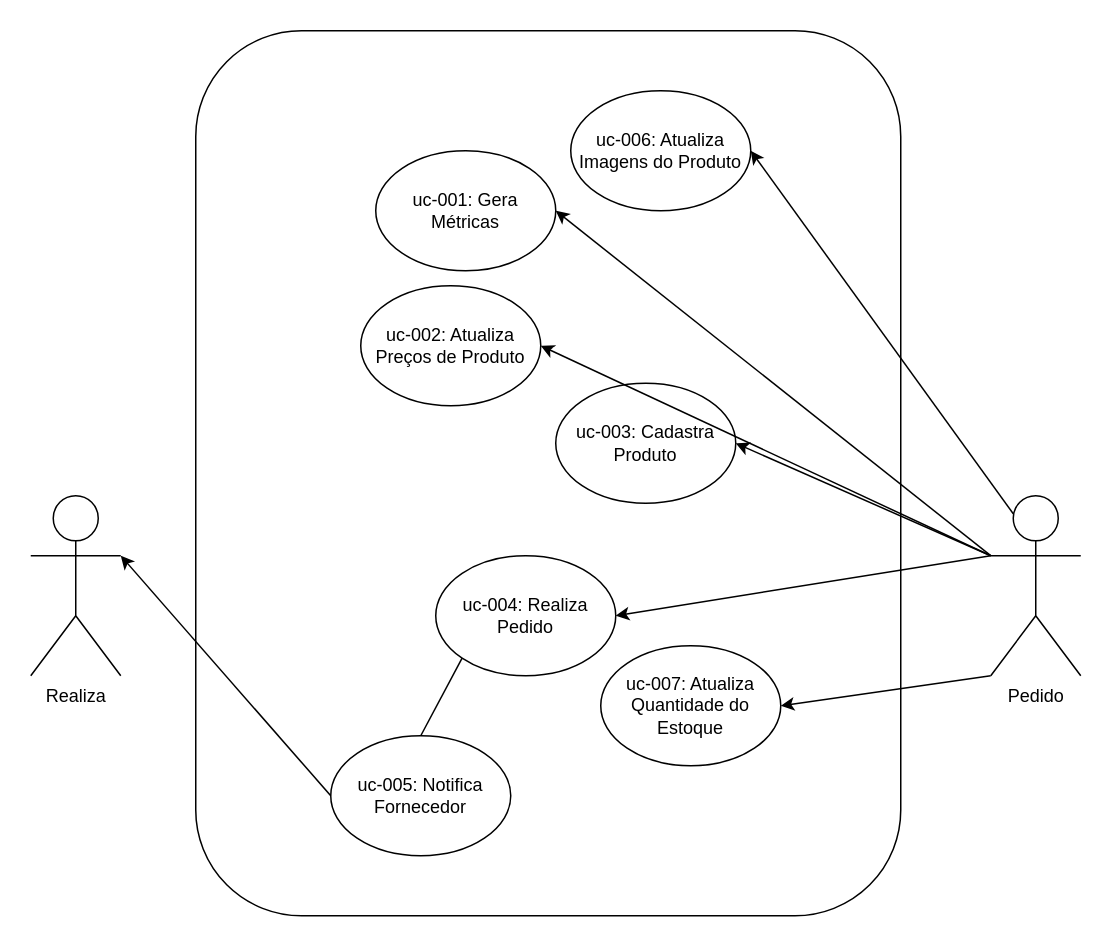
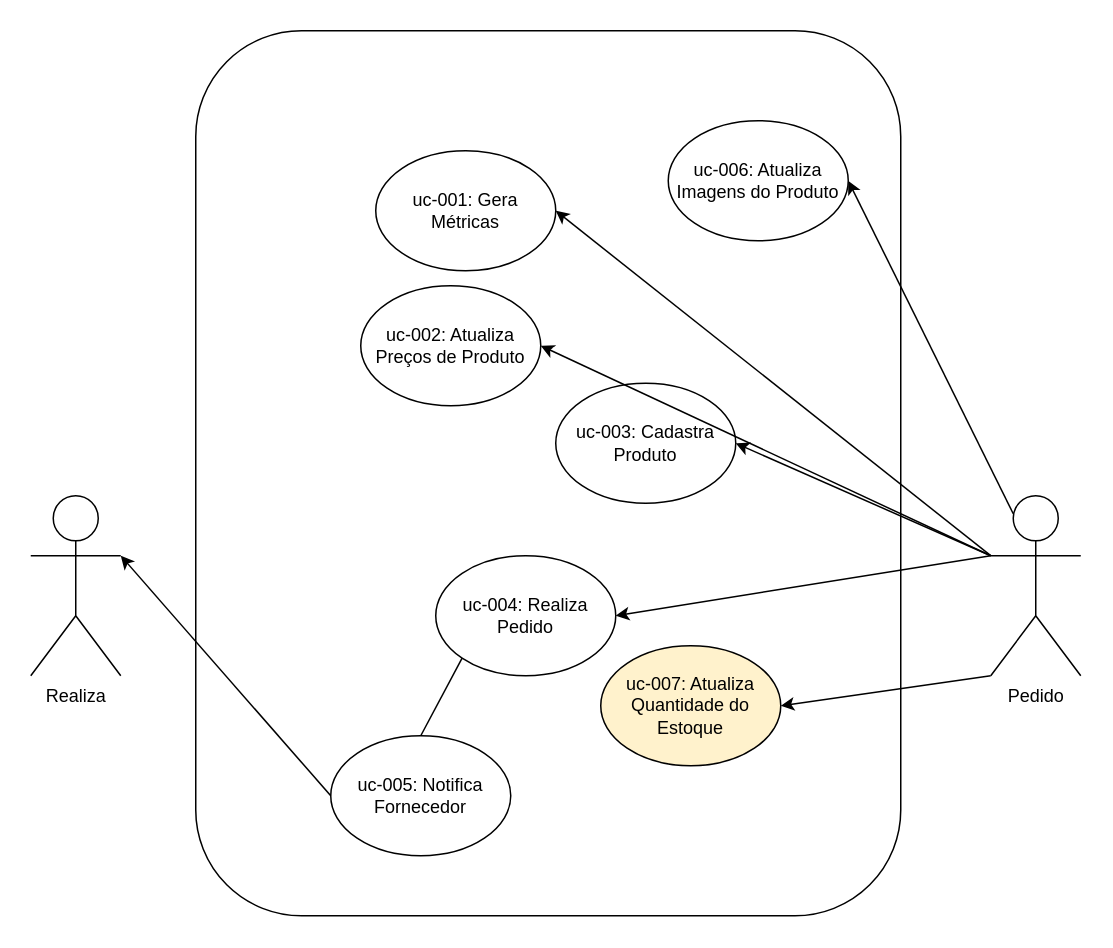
node "uc-006: Atualiza Imagens do Produto": moved (661, 151) -> (758, 181)
node "uc-007: Atualiza Quantidade do Estoque": fillcolor #ffffff -> #fff2cc
